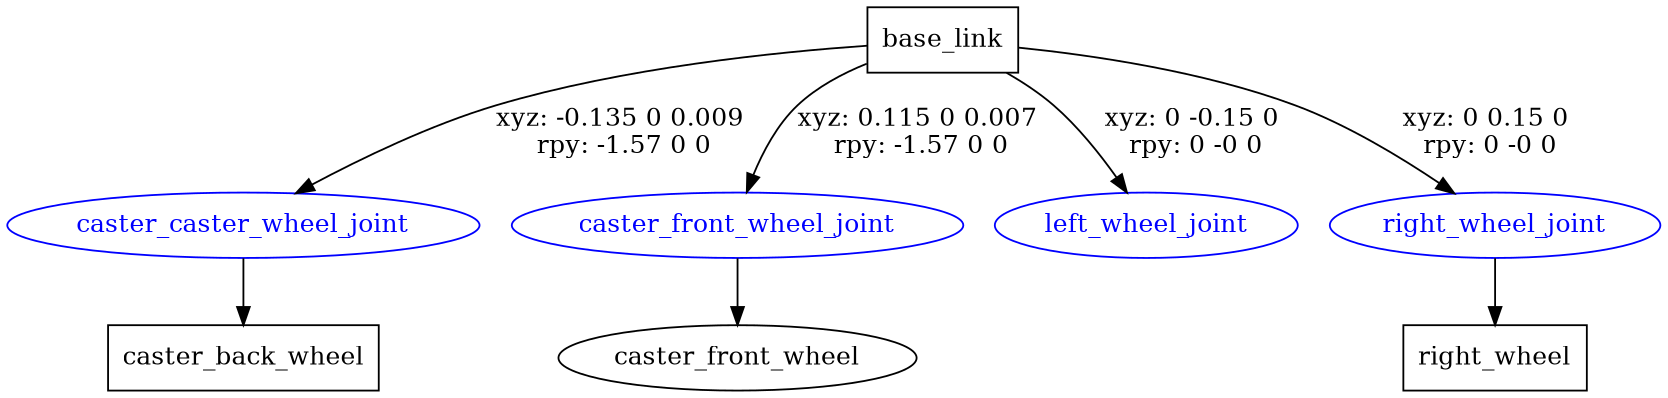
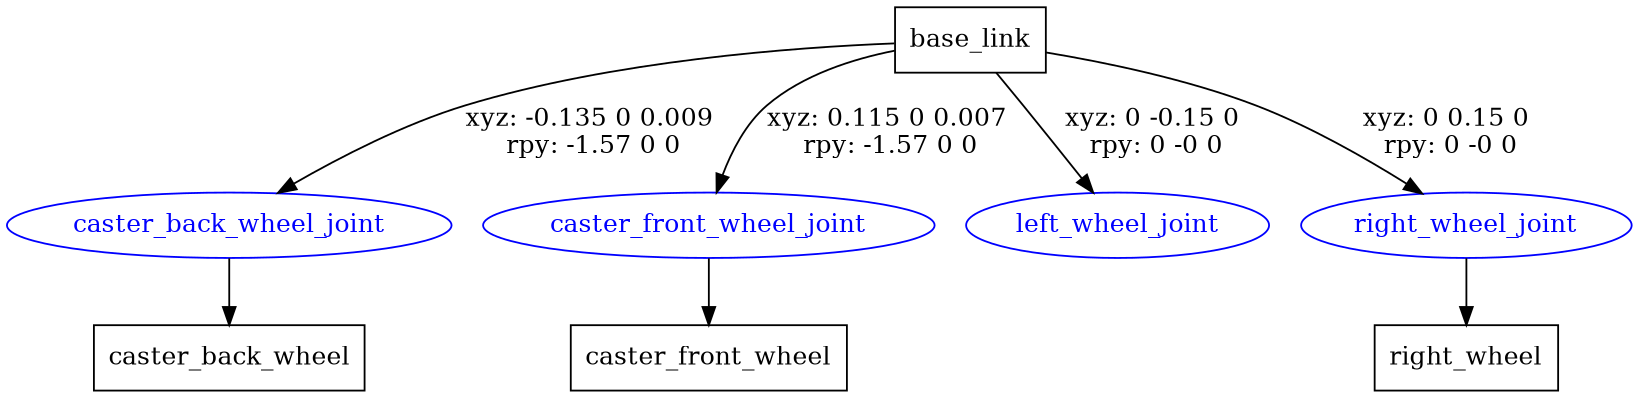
node "caster_caster_wheel_joint": label "caster_caster_wheel_joint" -> "caster_back_wheel_joint"
node "caster_front_wheel": shape ellipse -> box
